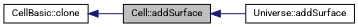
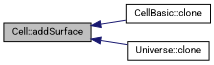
edge "Cell::addSurface" -> "CellBasic::clone": reversed
node "Universe::addSurface": label "Universe::addSurface" -> "Universe::clone"
